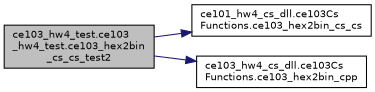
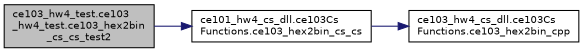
edge "ce103_hw4_test.ce103 _hw4_test.ce103_hex2bin _cs_cs_test2" -> "ce103_hw4_cs_dll.ce103Cs Functions.ce103_hex2bin_cpp": now "ce101_hw4_cs_dll.ce103Cs Functions.ce103_hex2bin_cs_cs" -> "ce103_hw4_cs_dll.ce103Cs Functions.ce103_hex2bin_cpp"
